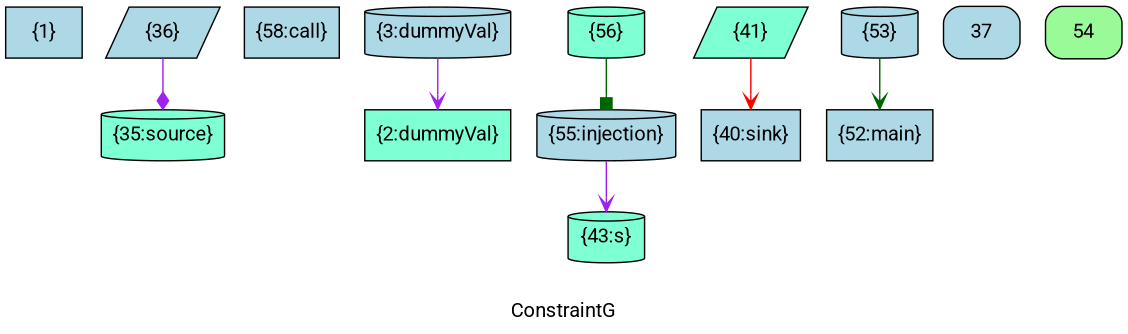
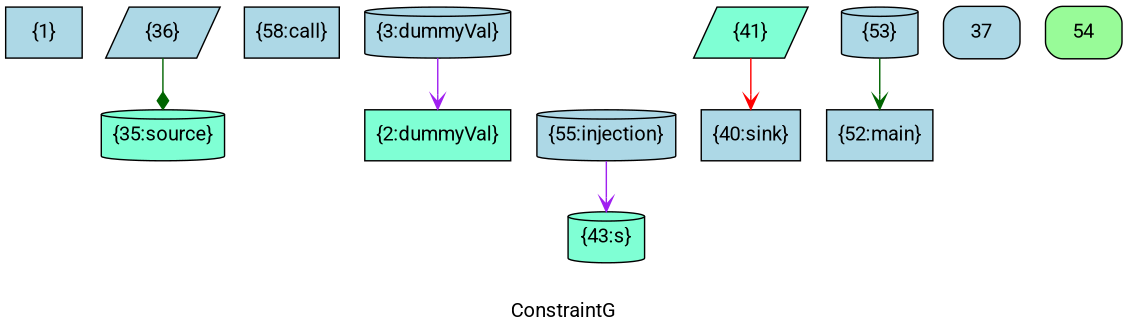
node "{56}": removed
edge "{36}" -> "{35:source}": color purple -> darkgreen
